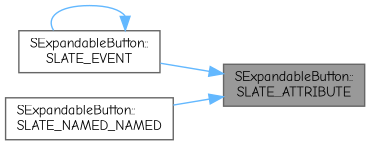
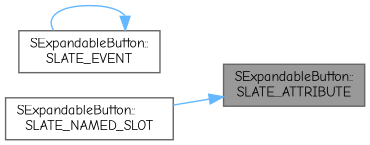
edge "SExpandableButton:: SLATE_EVENT" -> "SExpandableButton:: SLATE_ATTRIBUTE": removed
node "SExpandableButton:: SLATE_NAMED_NAMED": label "SExpandableButton:: SLATE_NAMED_NAMED" -> "SExpandableButton:: SLATE_NAMED_SLOT"
